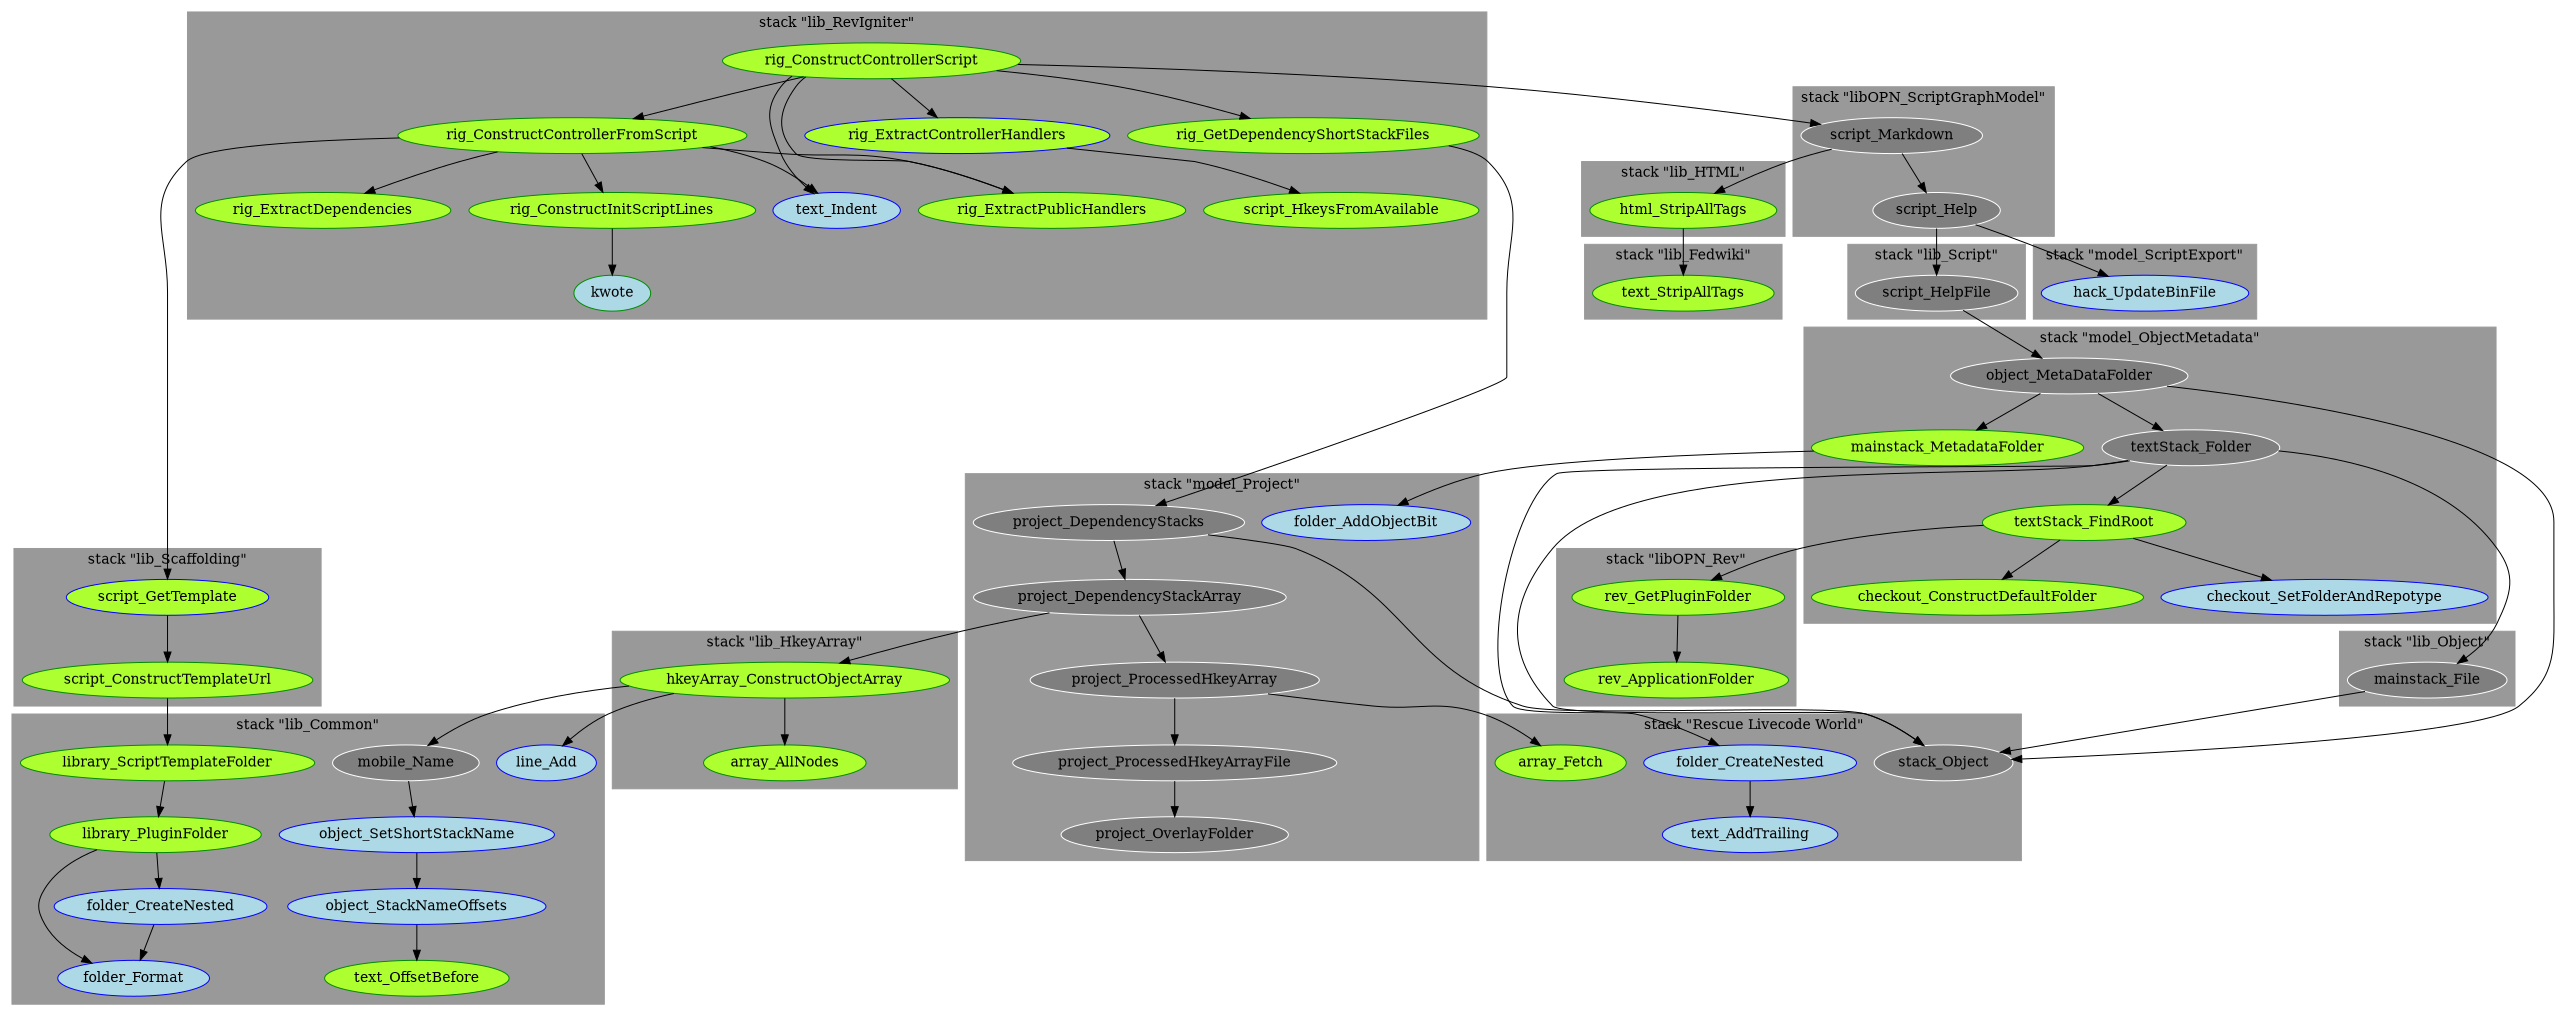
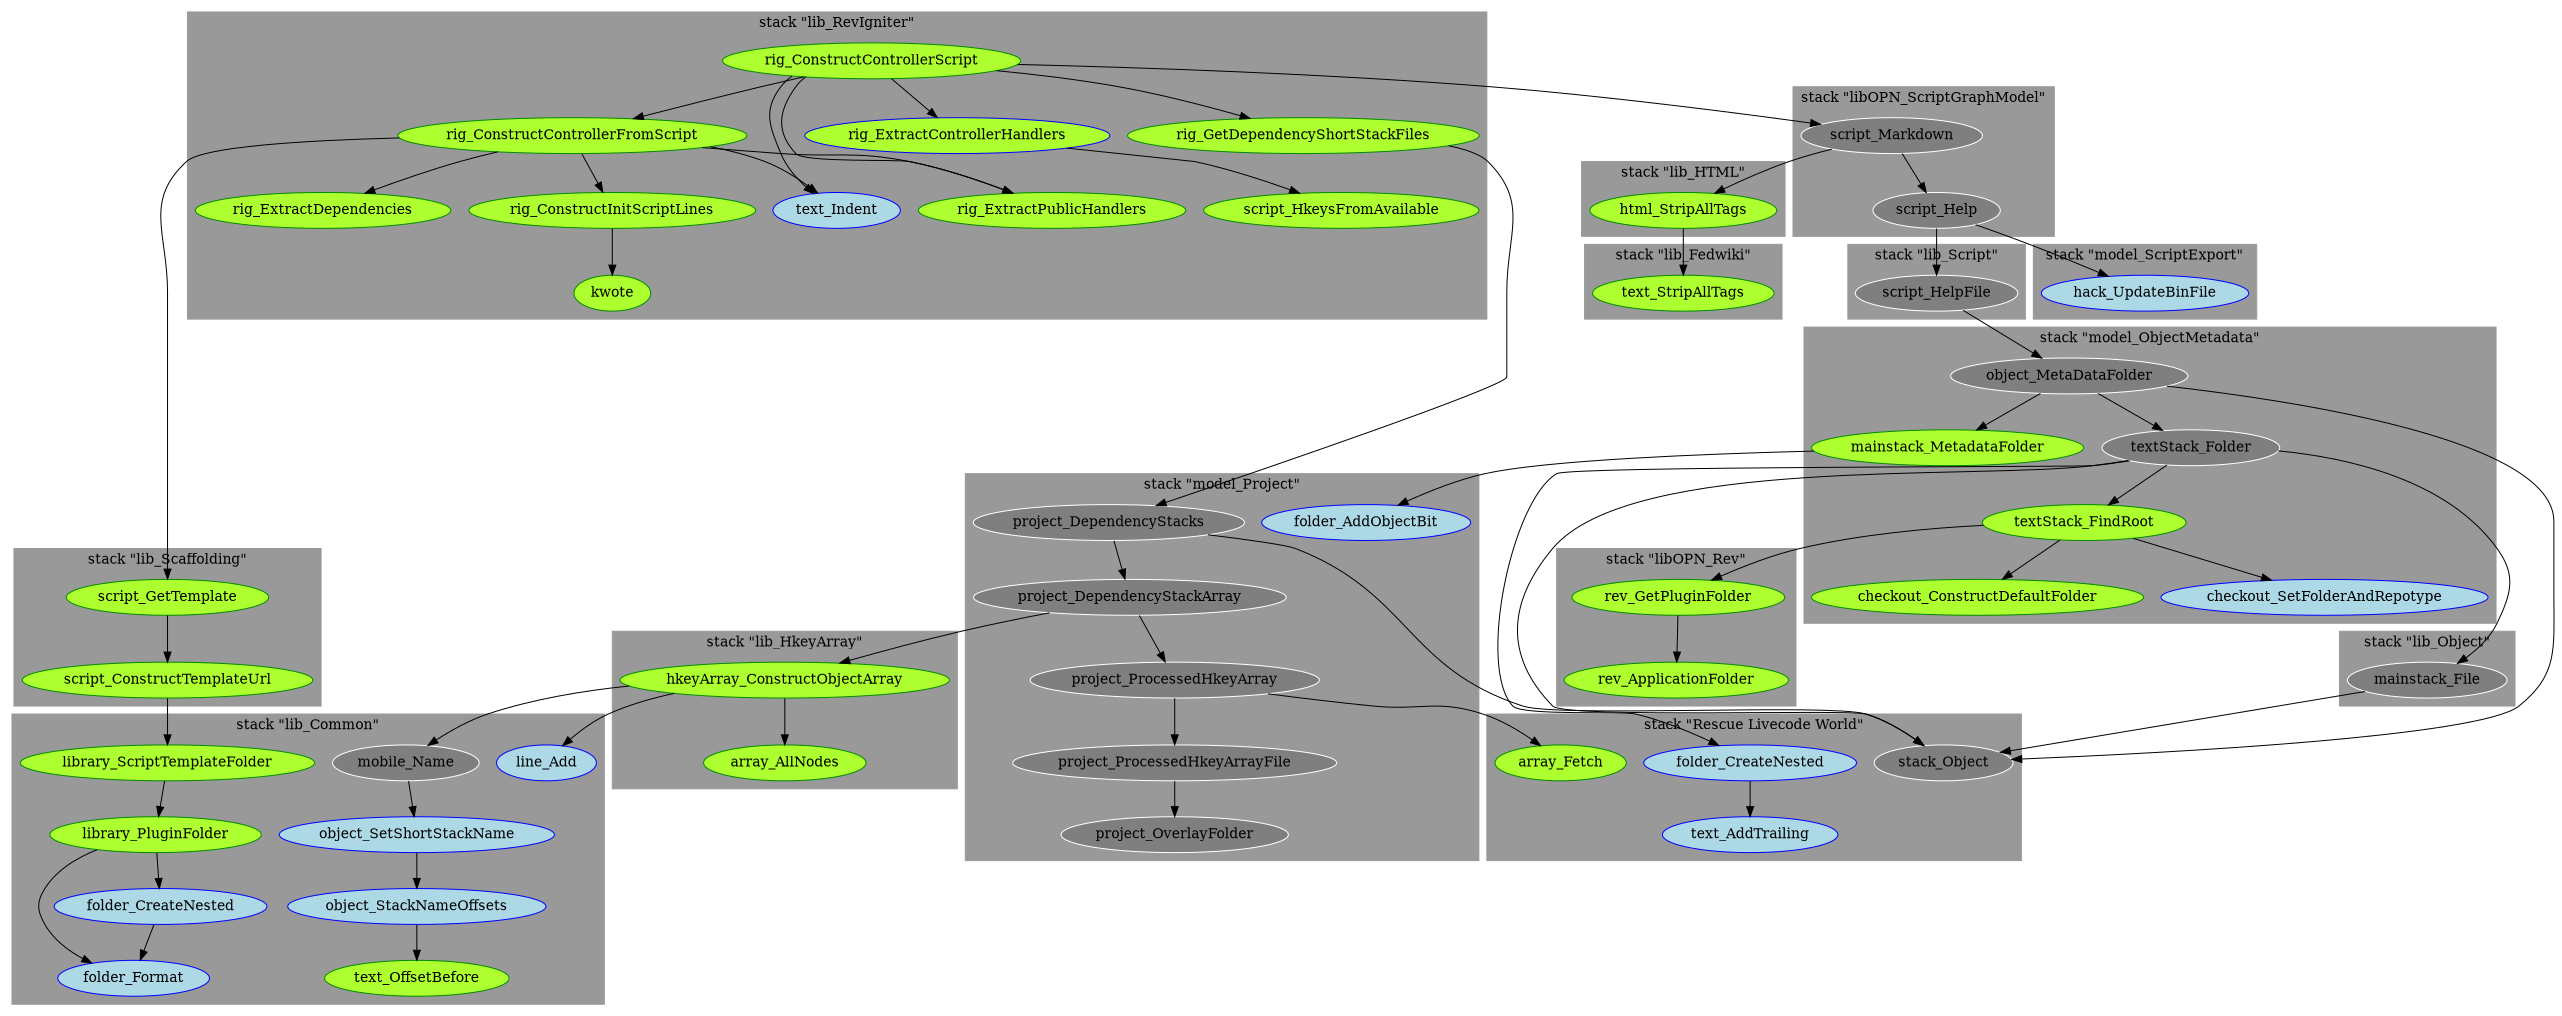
node "kwote": fillcolor LightBlue -> GreenYellow
node "script_GetTemplate": color Blue -> Green4
